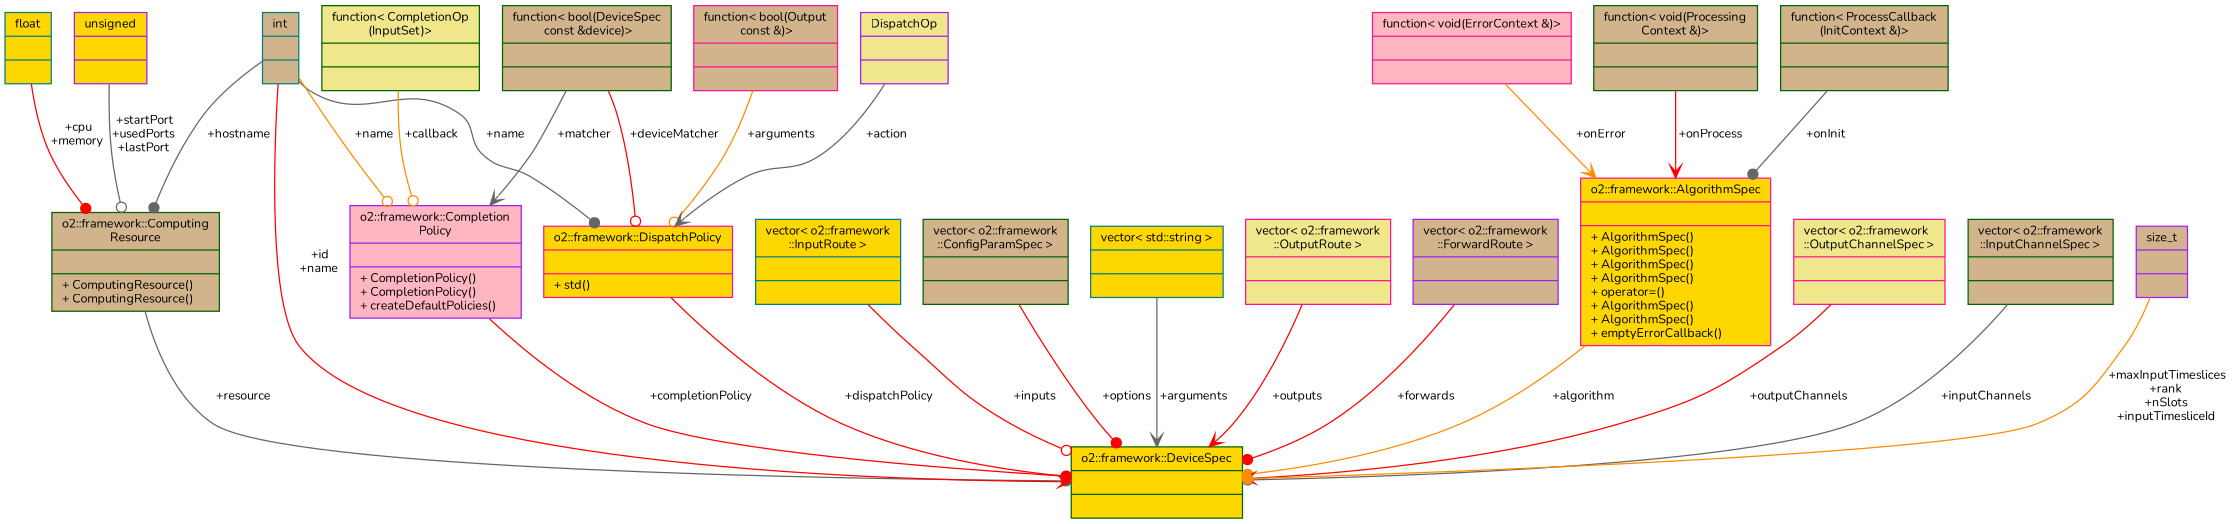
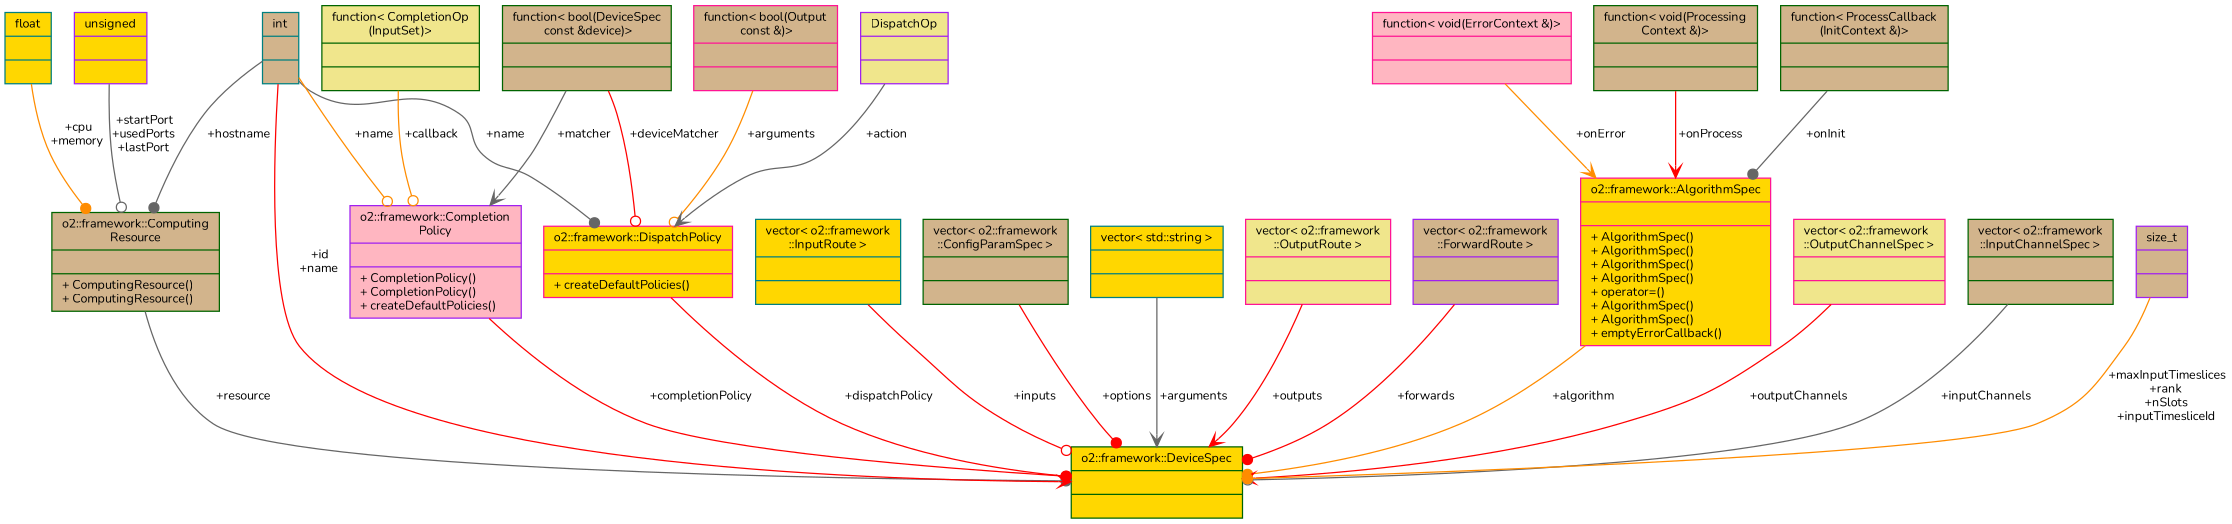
edge "float" -> "o2::framework::Computing": color red -> darkorange
node "o2::framework::DispatchPolicy": text "+ std()" -> "+ createDefaultPolicies()"
